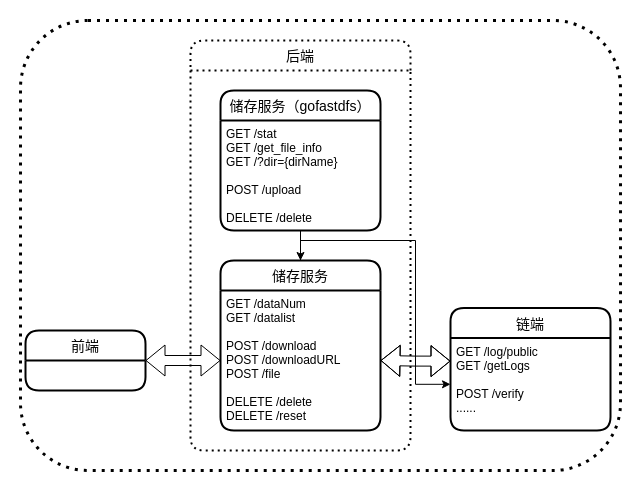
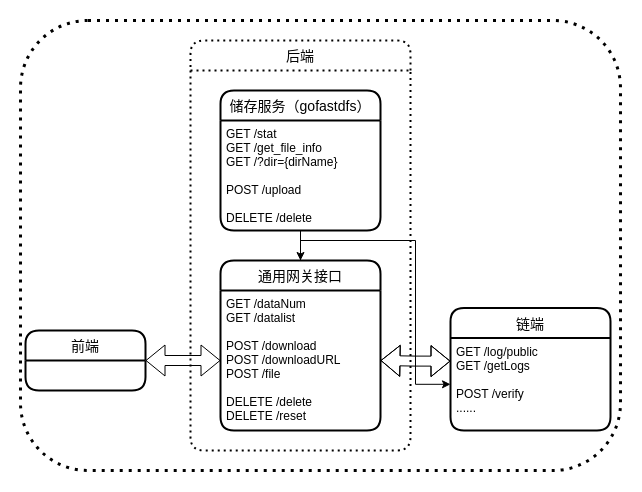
node "储存服务": label "储存服务" -> "通用网关接口"
